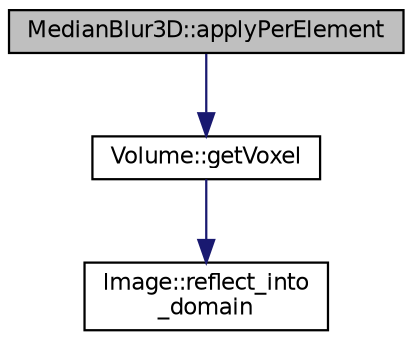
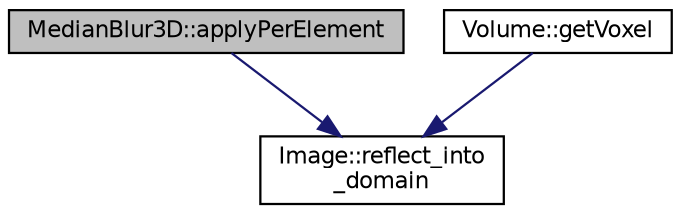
edge "MedianBlur3D::applyPerElement" -> "Volume::getVoxel": now "MedianBlur3D::applyPerElement" -> "Image::reflect_into _domain"
